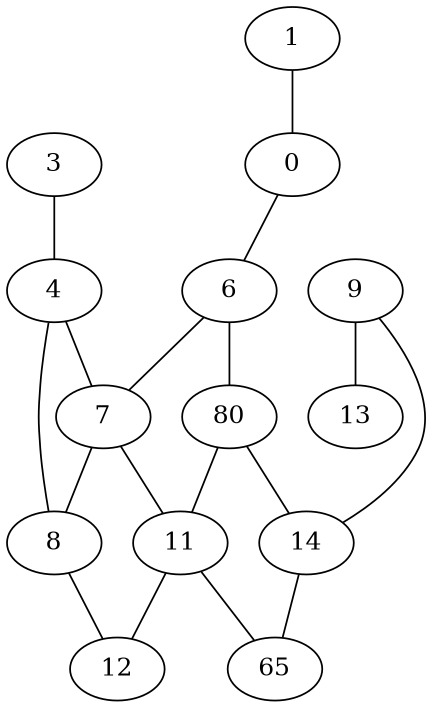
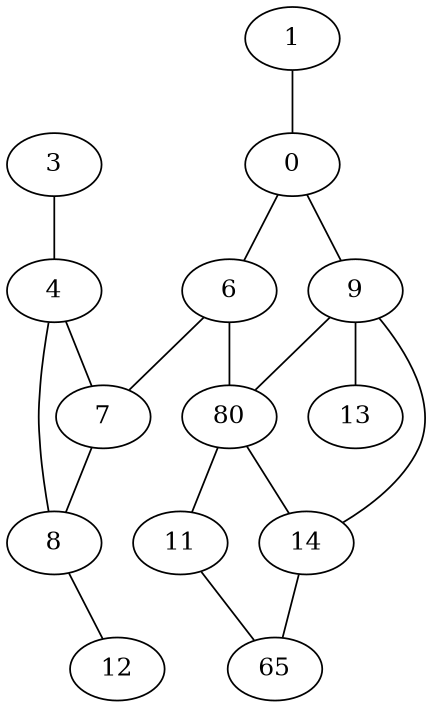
edge "0" -- "9": added
edge "9" -- "80": added
edge "7" -- "11": removed
edge "11" -- "12": removed
